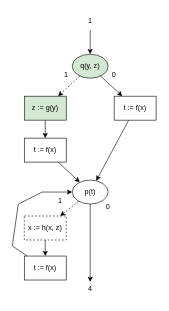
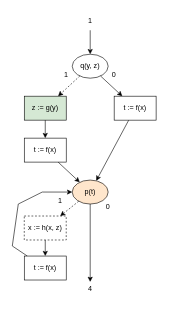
node "q(y, z)": fillcolor #d5e8d4 -> #ffffff
node "p(t)": fillcolor #ffffff -> #ffe6cc
